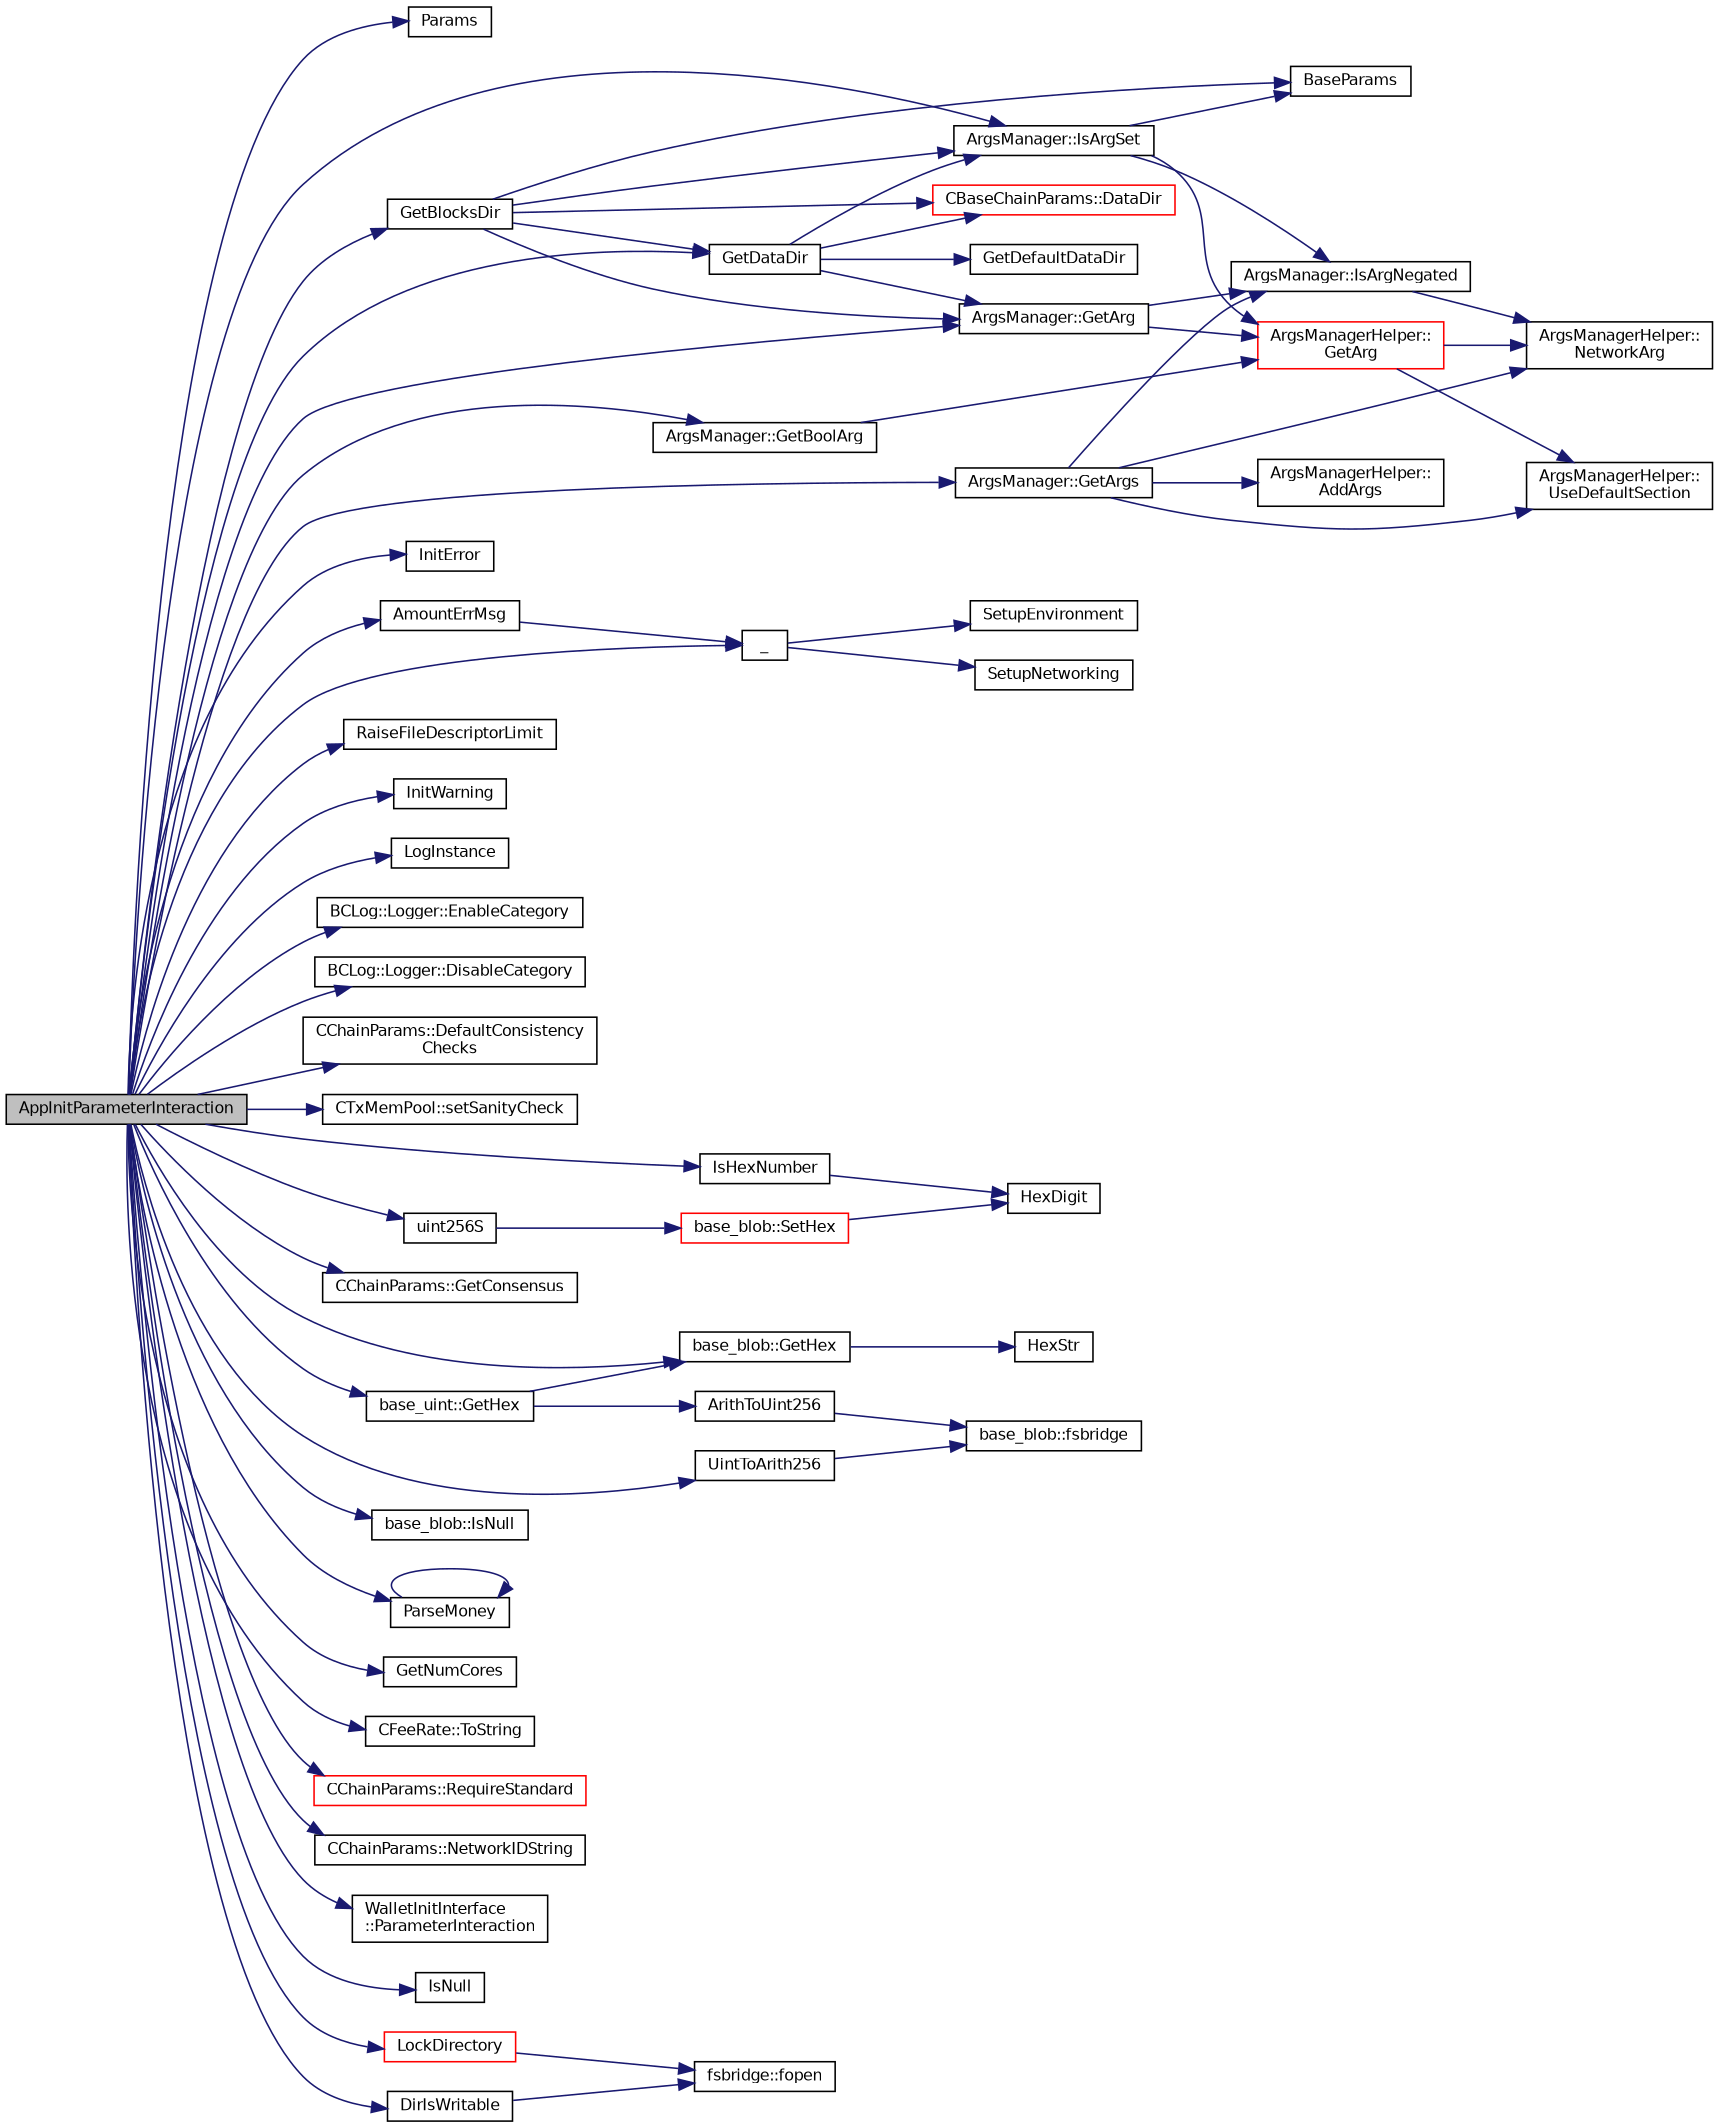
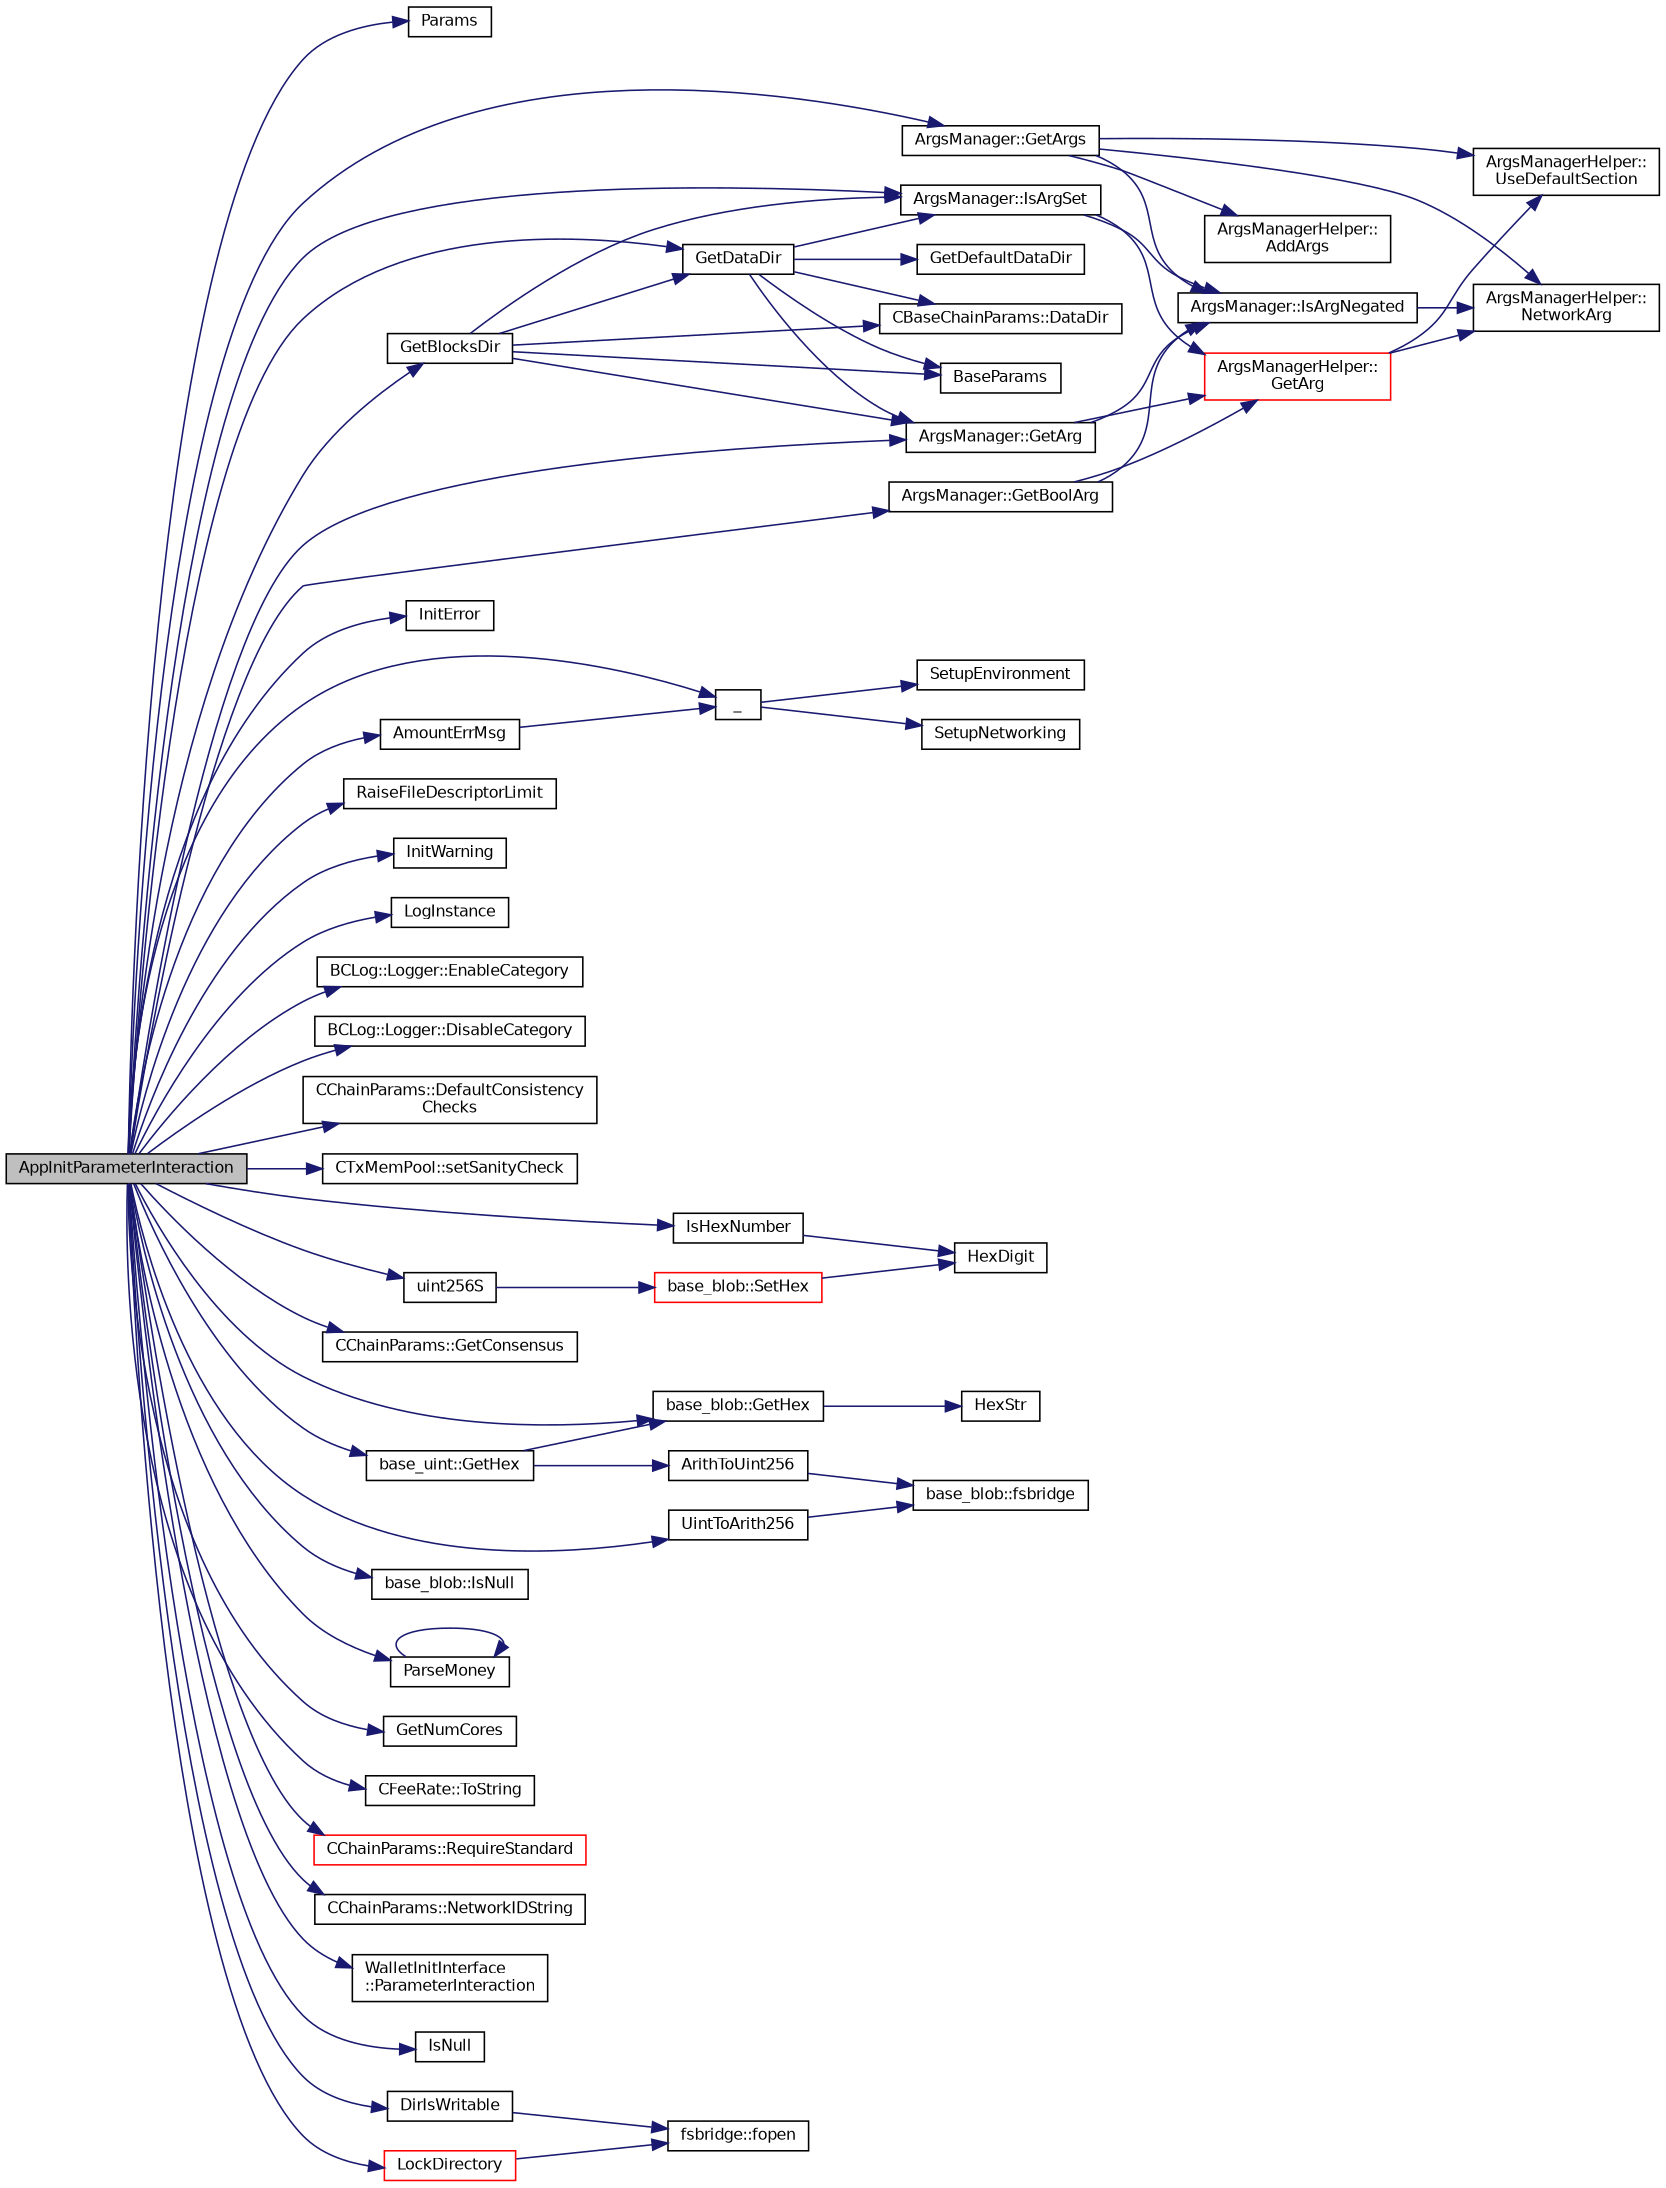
edge "ArgsManager::IsArgSet" -> "BaseParams": now "GetDataDir" -> "BaseParams"
node "CBaseChainParams::DataDir": color red -> black
edge "ArgsManager::GetBoolArg" -> "ArgsManager::IsArgNegated": added
